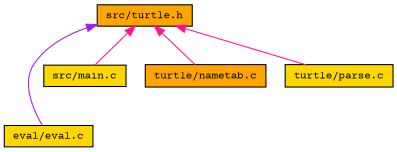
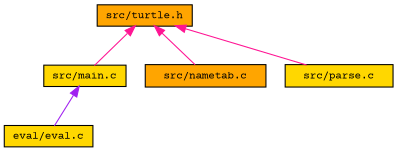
edge "eval/eval.c" -> "src/turtle.h": now "eval/eval.c" -> "src/main.c"
node "turtle/nametab.c": label "turtle/nametab.c" -> "src/nametab.c"
node "turtle/parse.c": label "turtle/parse.c" -> "src/parse.c"
